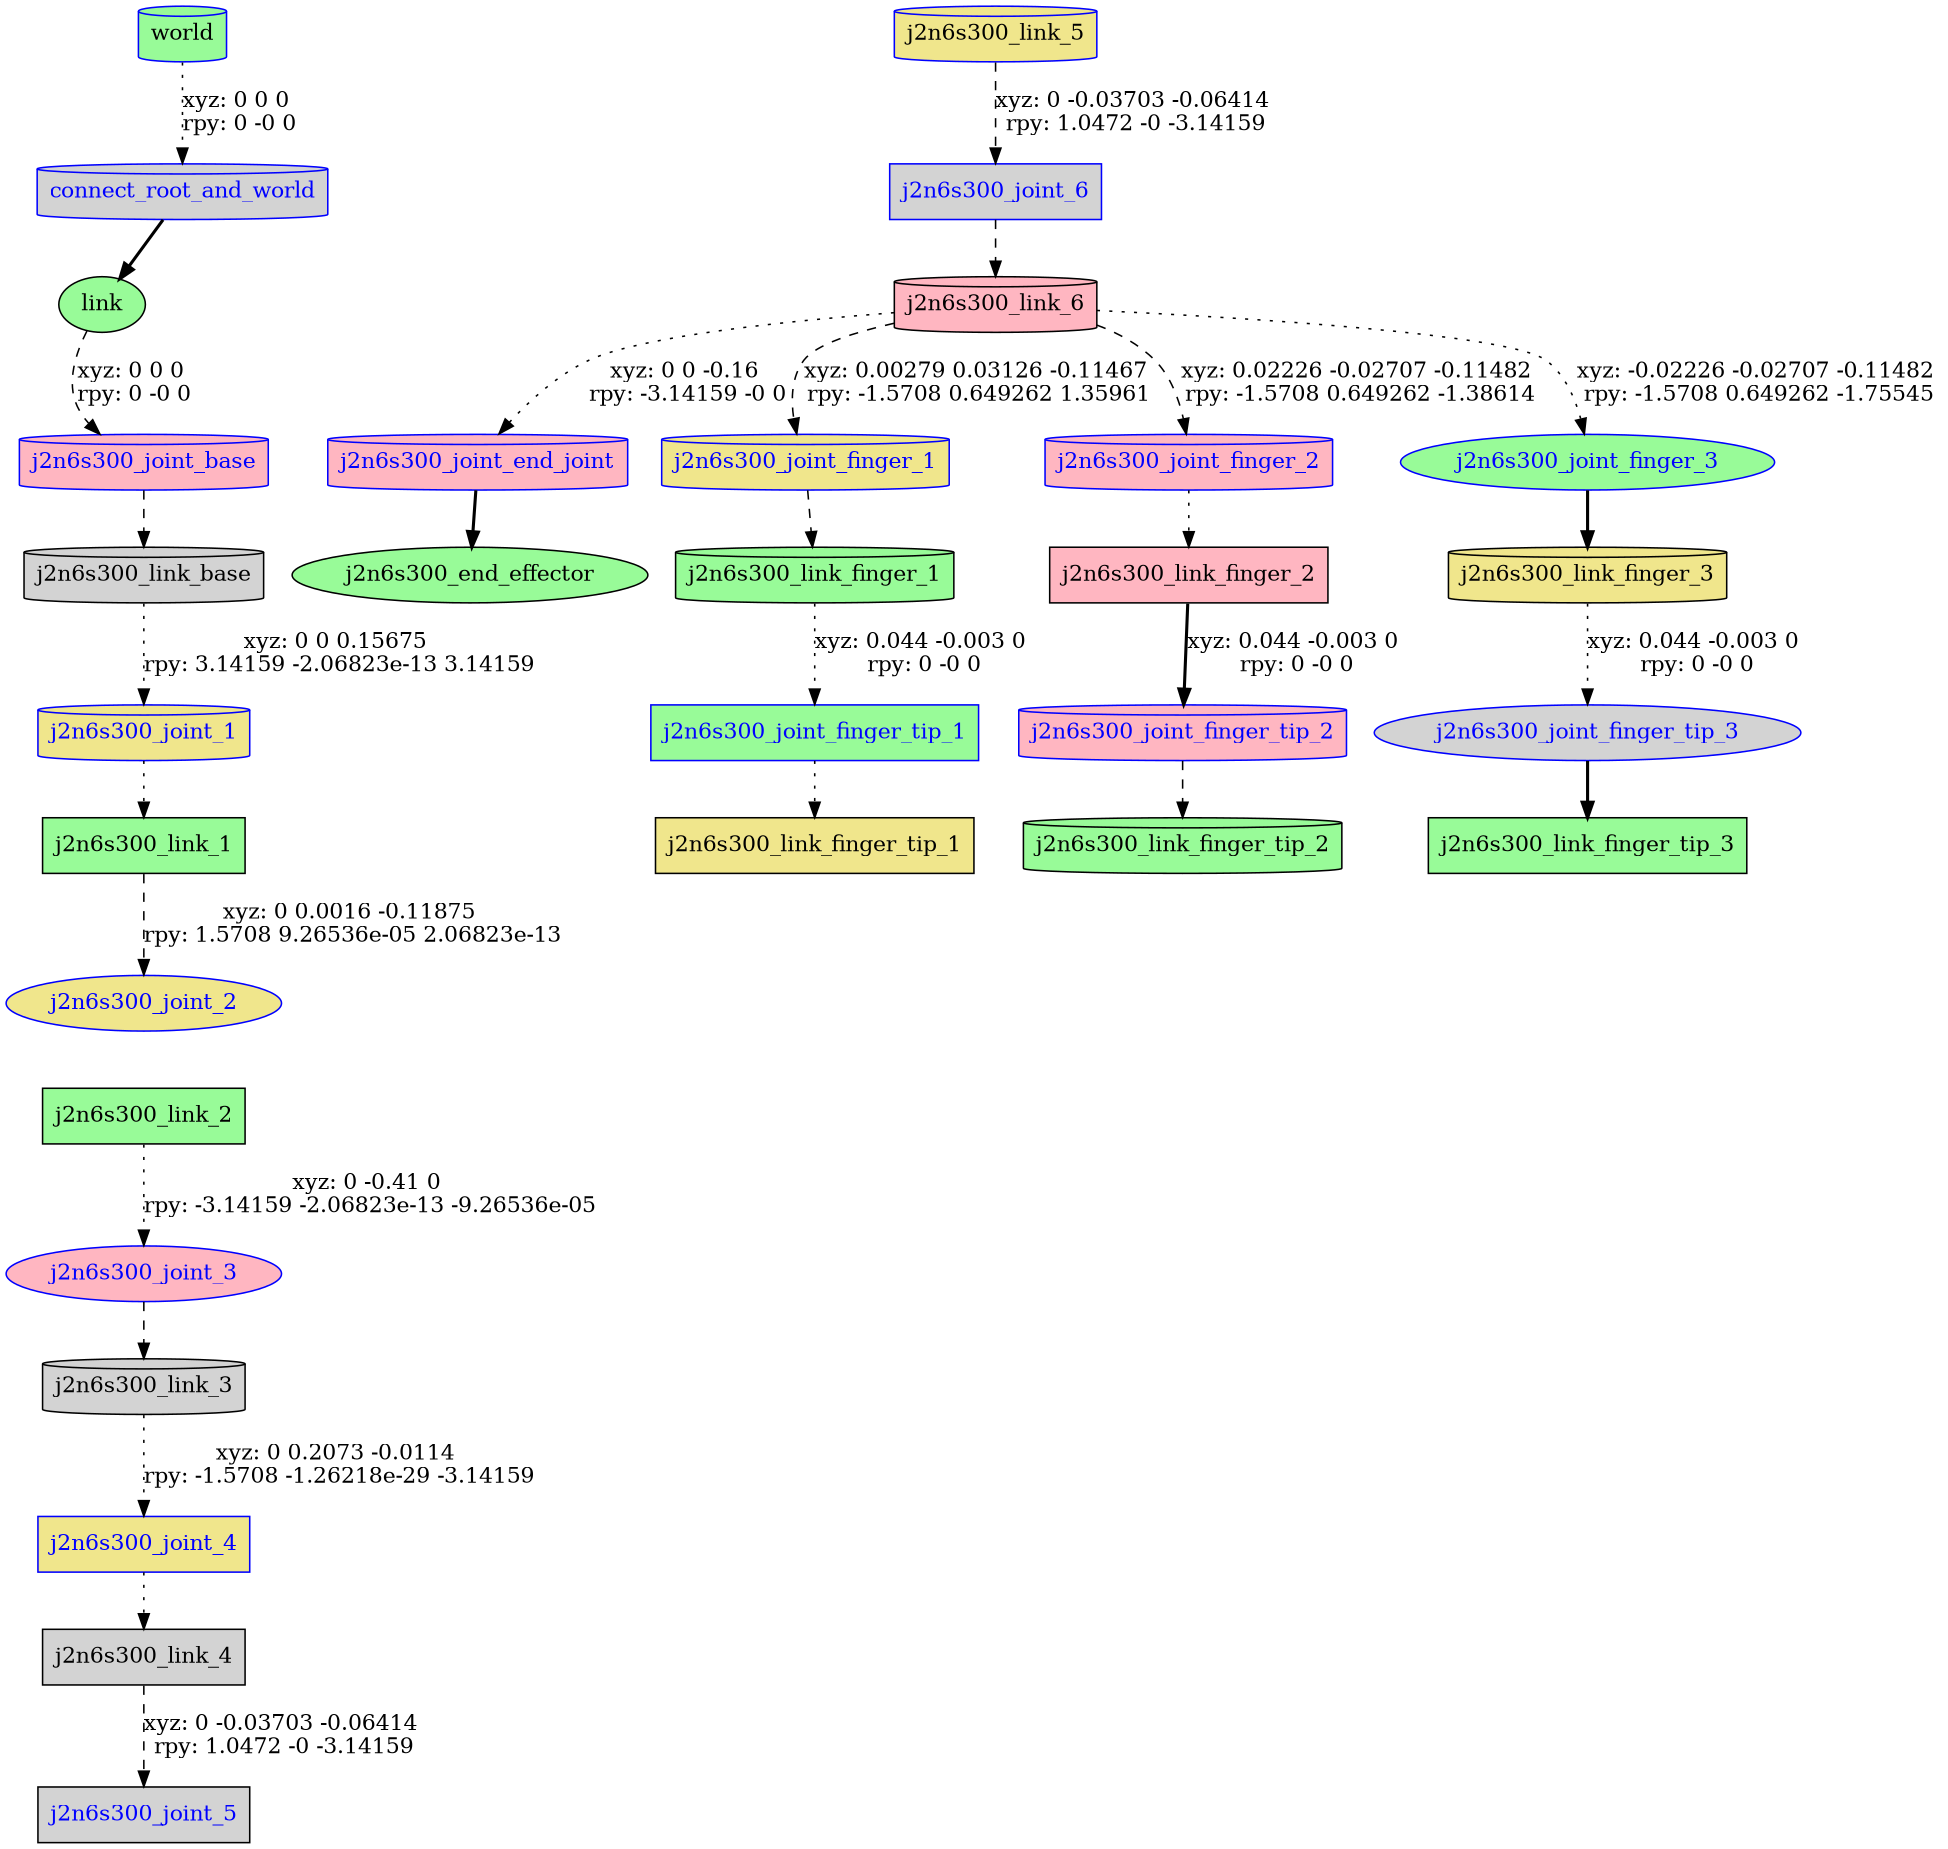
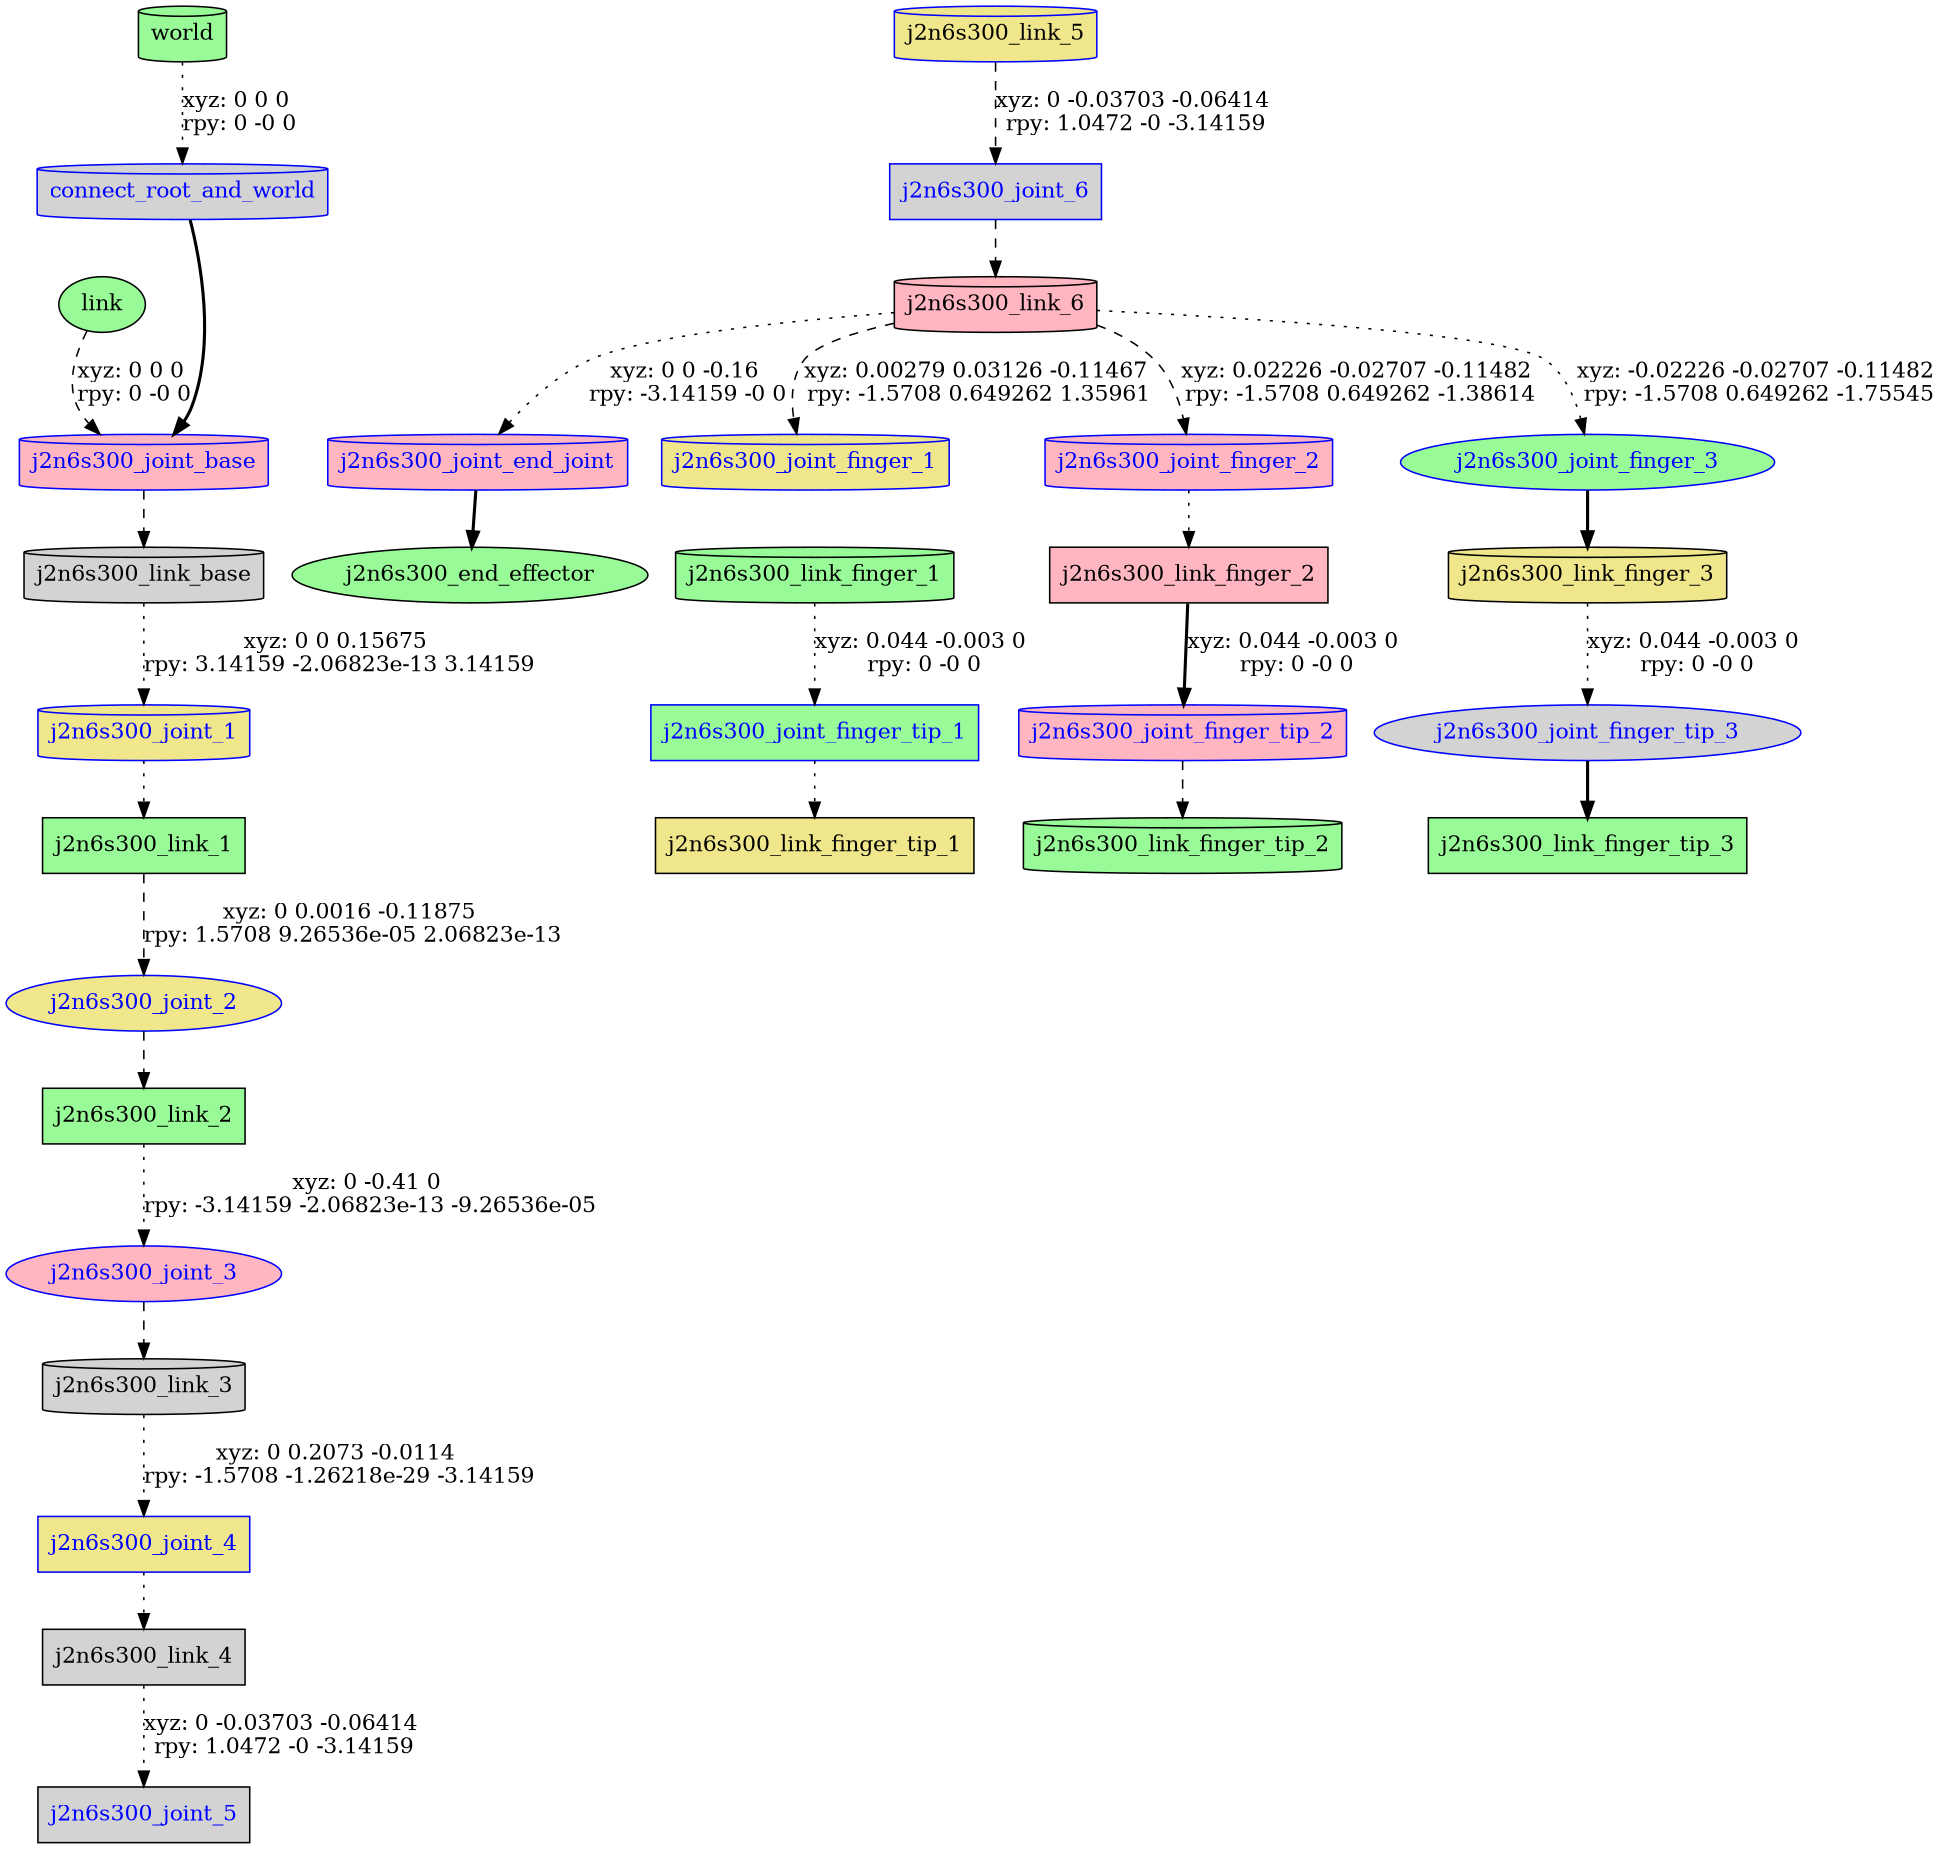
node "world": color blue -> black
edge "connect_root_and_world" -> "link": now "connect_root_and_world" -> "j2n6s300_joint_base"
edge "j2n6s300_joint_finger_1" -> "j2n6s300_link_finger_1": removed
edge "j2n6s300_joint_2" -> "j2n6s300_link_2": added
edge "j2n6s300_link_4" -> "j2n6s300_joint_5": style dashed -> dotted
